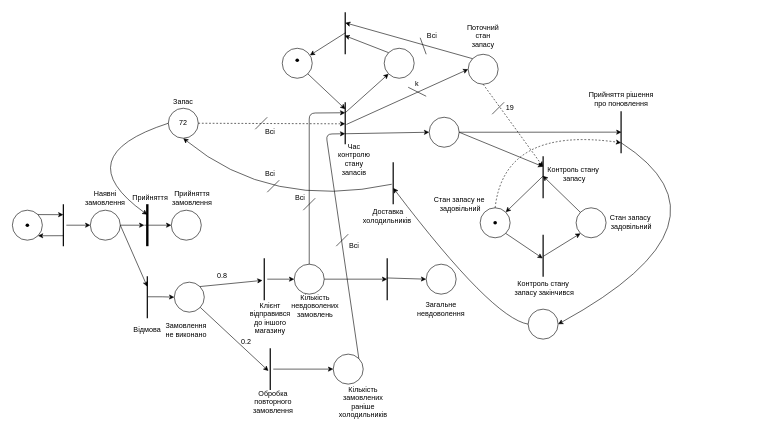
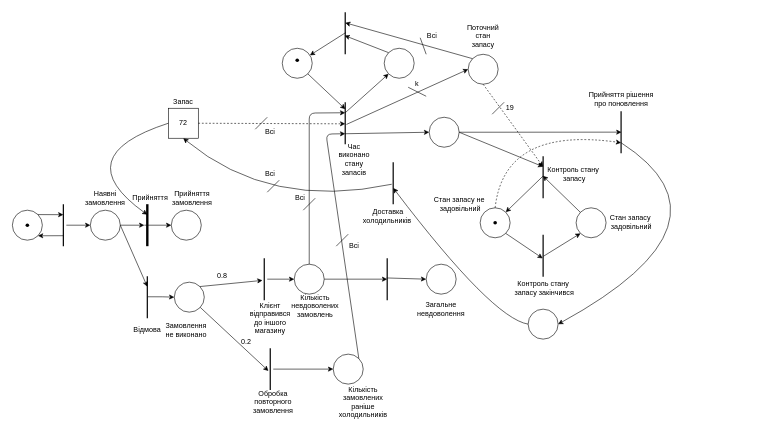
node "72": shape ellipse -> rectangle
node "Час контролю стану запасів": label "Час контролю стану запасів" -> "Час виконано стану запасів"
